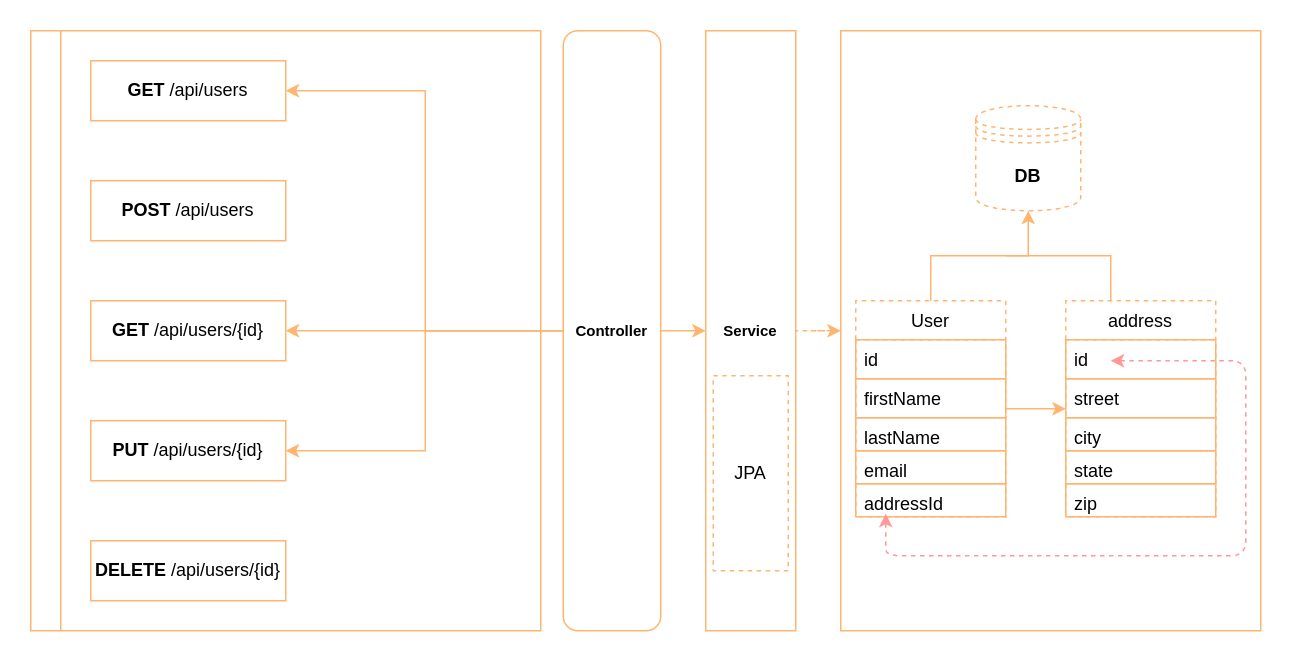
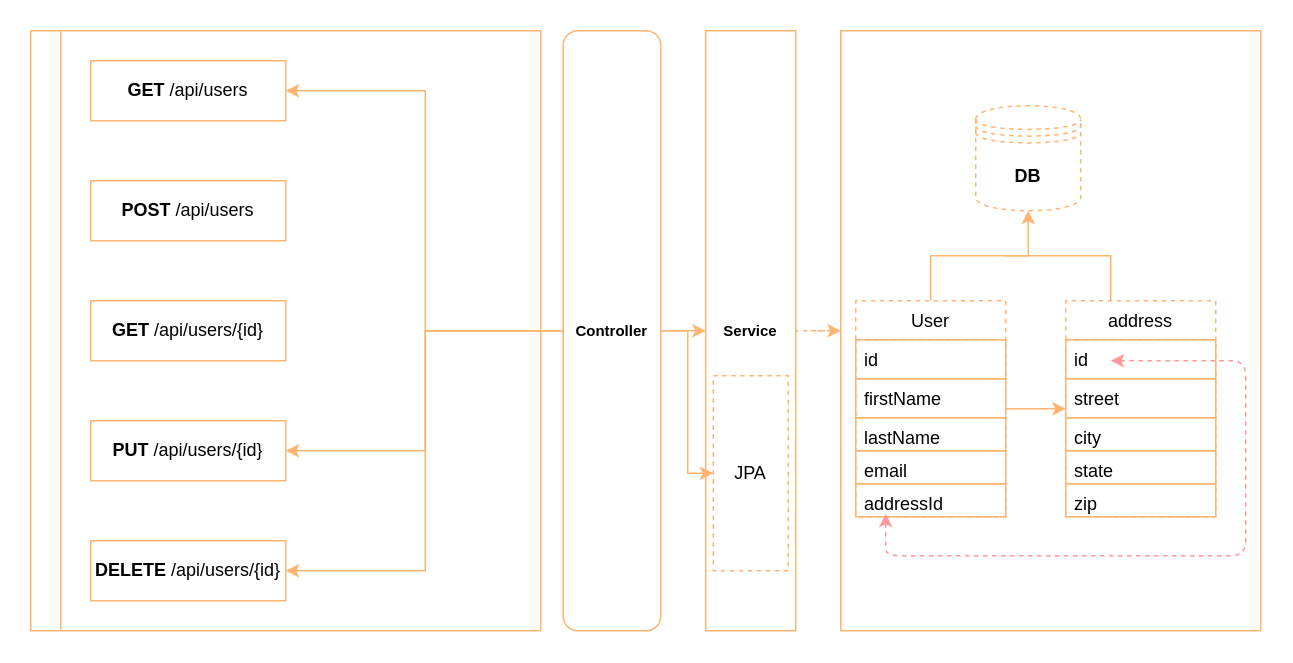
edge "Controller" -> "GET /api/users/{id}": now "Controller" -> "JPA"
edge "Controller" -> "DELETE /api/users/{id}": added
